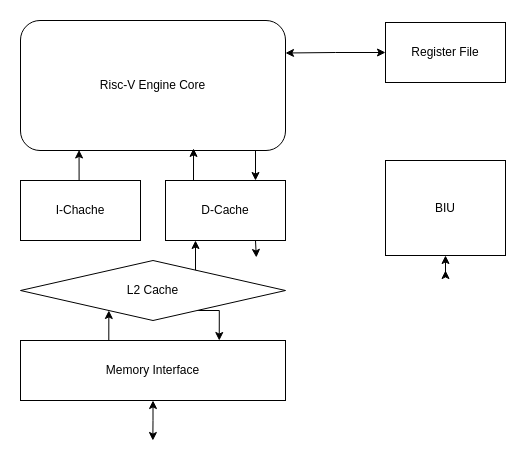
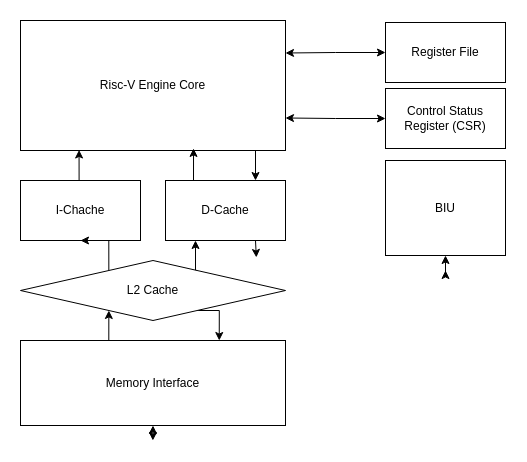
node "Risc-V Engine Core": shape rounded rectangle -> rectangle
edge "Risc-V Engine Core" -- "Control Status Register (CSR)": added
node "Control Status Register (CSR)": added
edge "L2 Cache" -> "I-Chache": added
node "Memory Interface": size 265x60 -> 265x85
